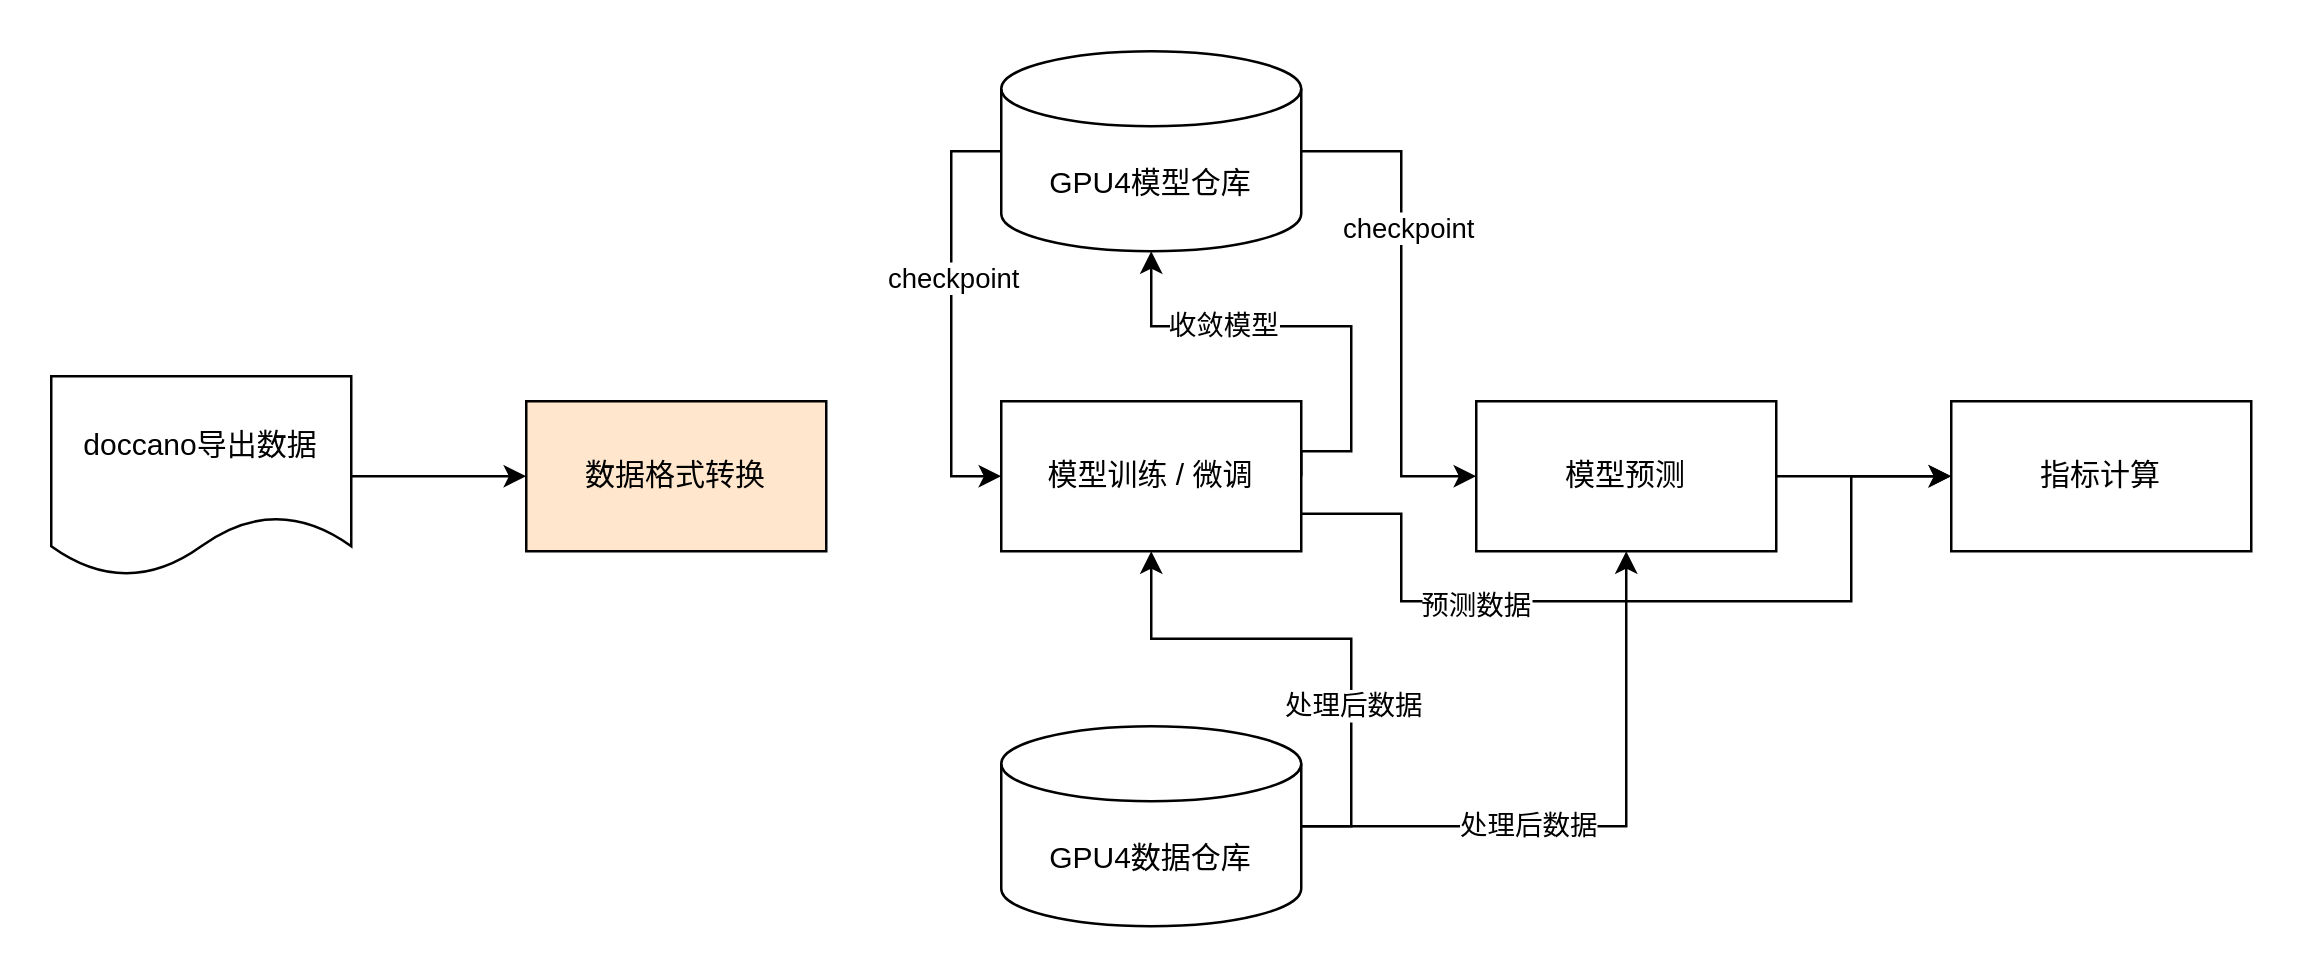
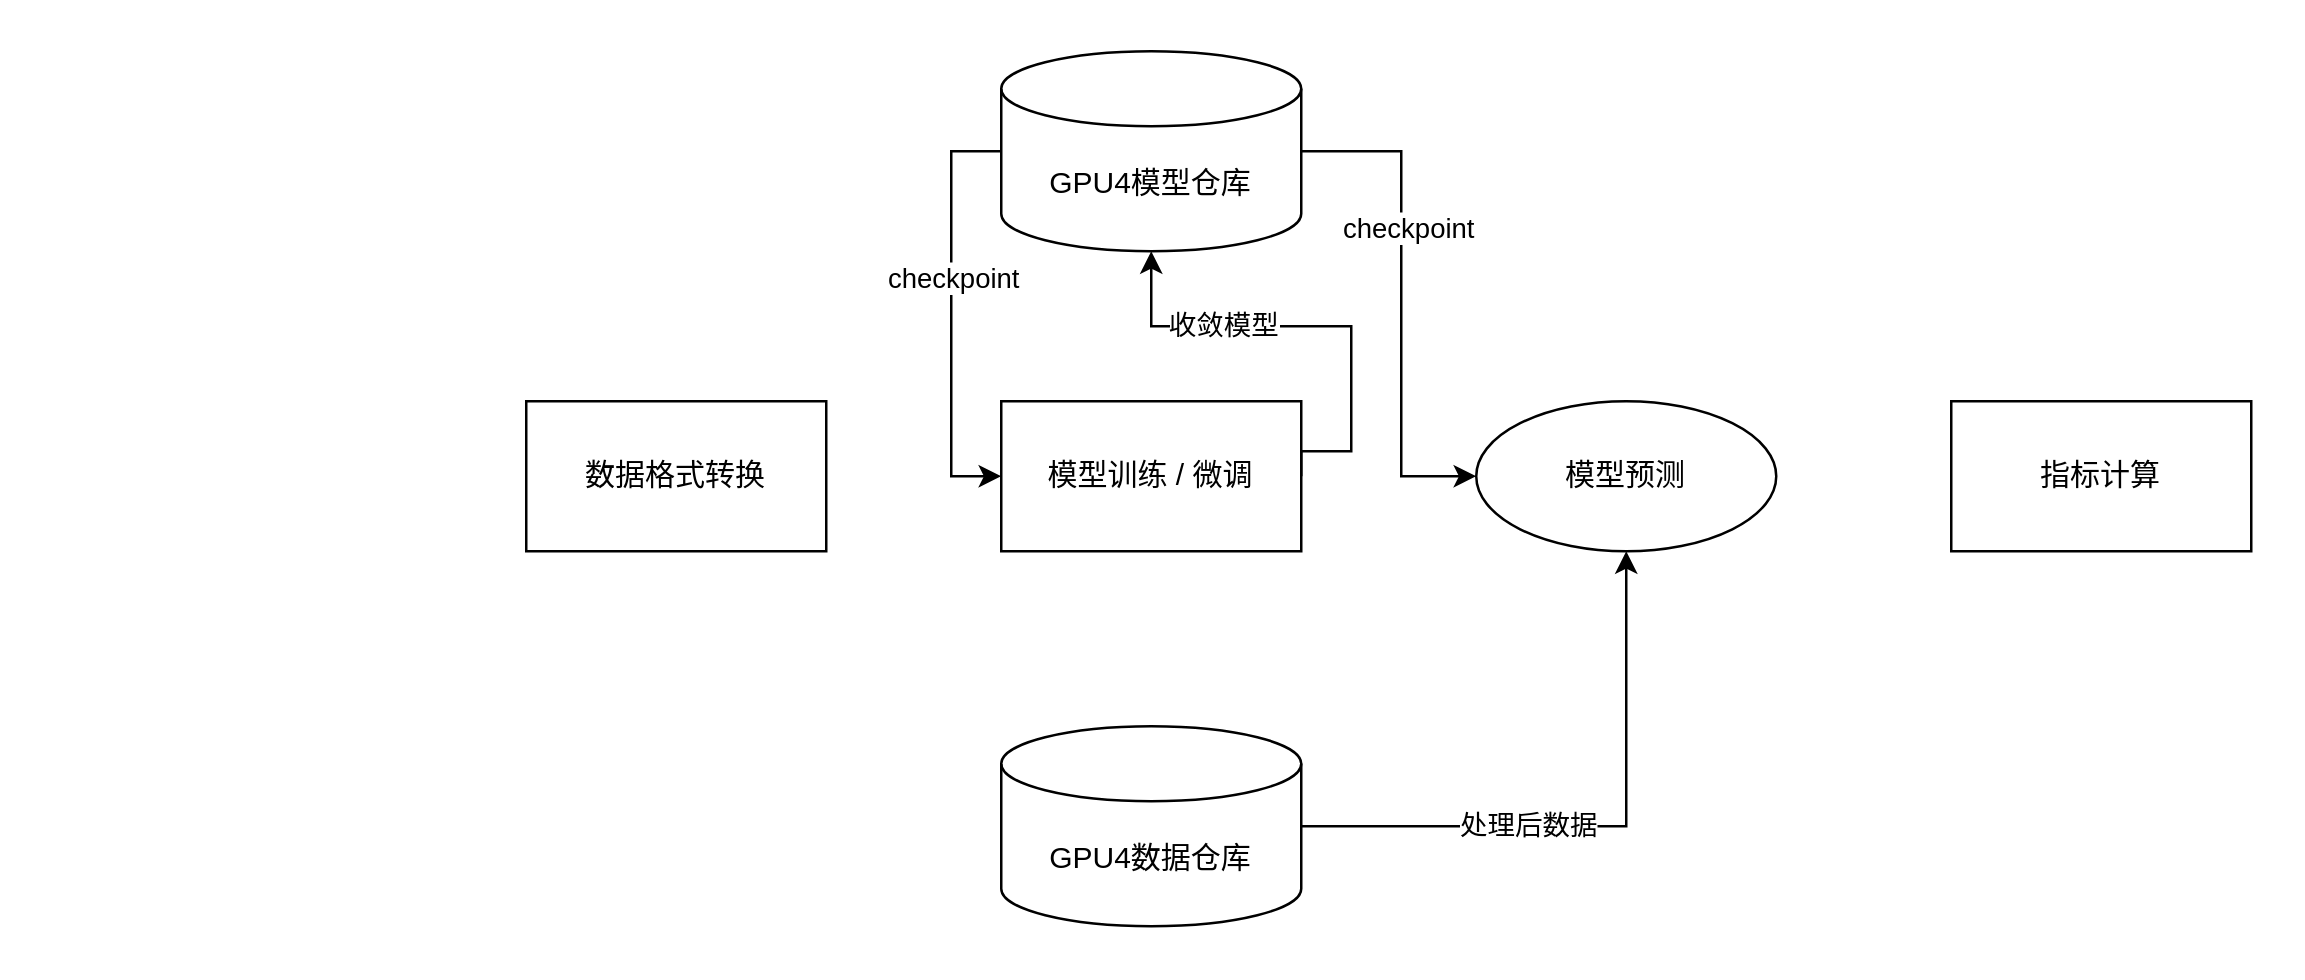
node "doccano导出数据": removed
edge "doccano导出数据" -> "数据格式转换": removed
node "数据格式转换": fillcolor #ffe6cc -> #ffffff
node "模型预测": shape rectangle -> ellipse
edge "模型预测" -> "指标计算": removed
edge "模型训练 / 微调" -> "指标计算": removed, label "预测数据"
edge "GPU4数据仓库" -> "模型训练 / 微调": removed, label "处理后数据"
